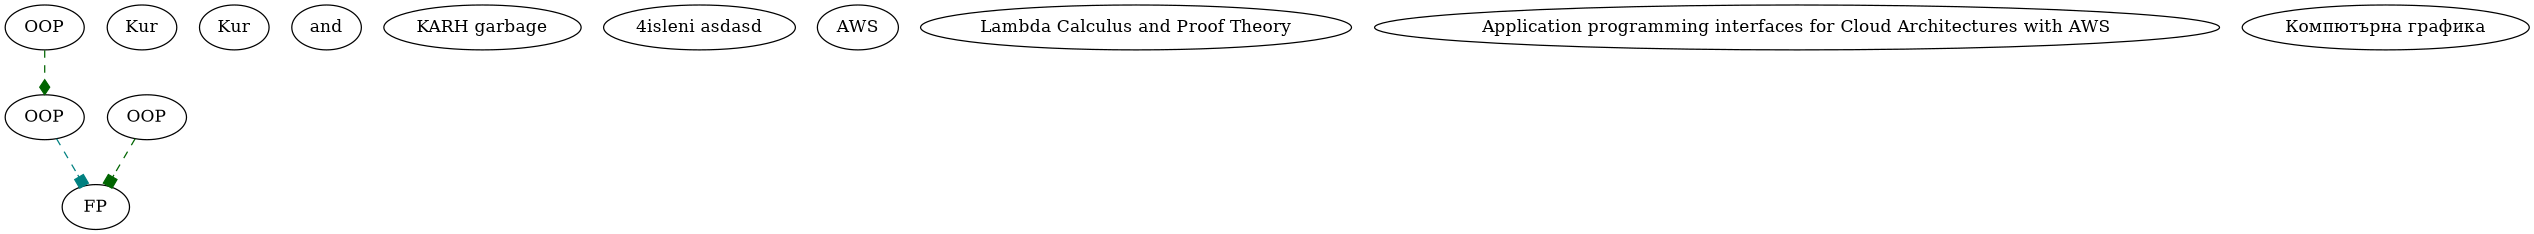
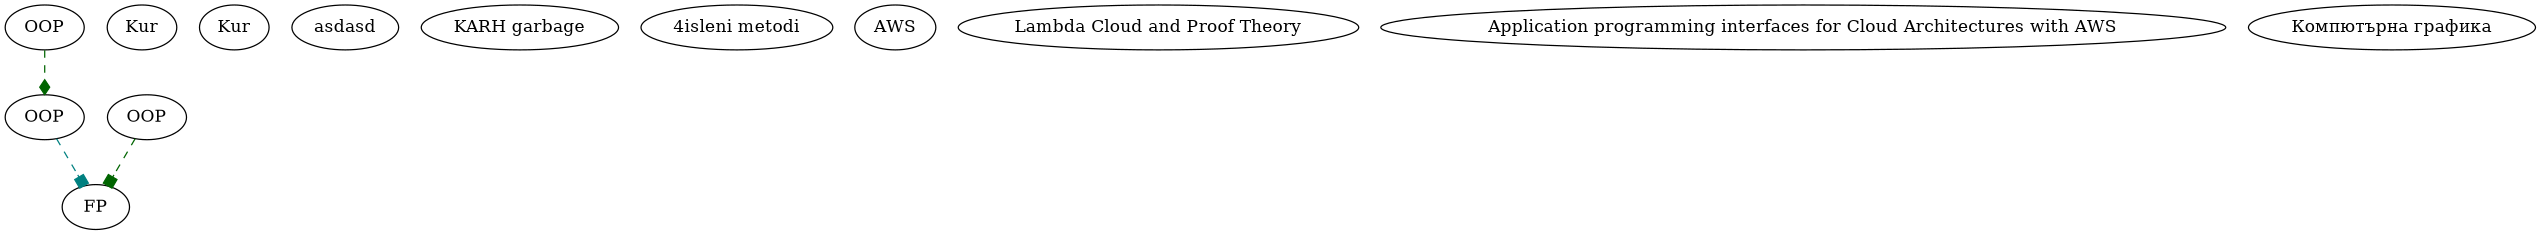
node "and": label "and" -> "asdasd"
node "4isleni asdasd": label "4isleni asdasd" -> "4isleni metodi"
node "Lambda Calculus and Proof Theory": label "Lambda Calculus and Proof Theory" -> "Lambda Cloud and Proof Theory"
